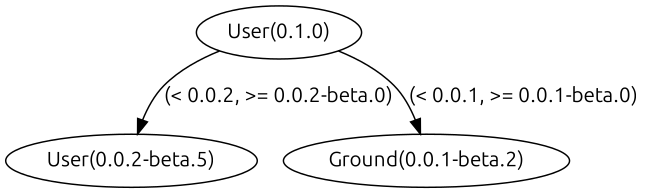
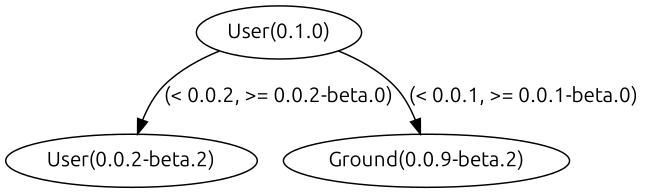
node "User(0.0.2-beta.5)": label "User(0.0.2-beta.5)" -> "User(0.0.2-beta.2)"
node "Ground(0.0.1-beta.2)": label "Ground(0.0.1-beta.2)" -> "Ground(0.0.9-beta.2)"
